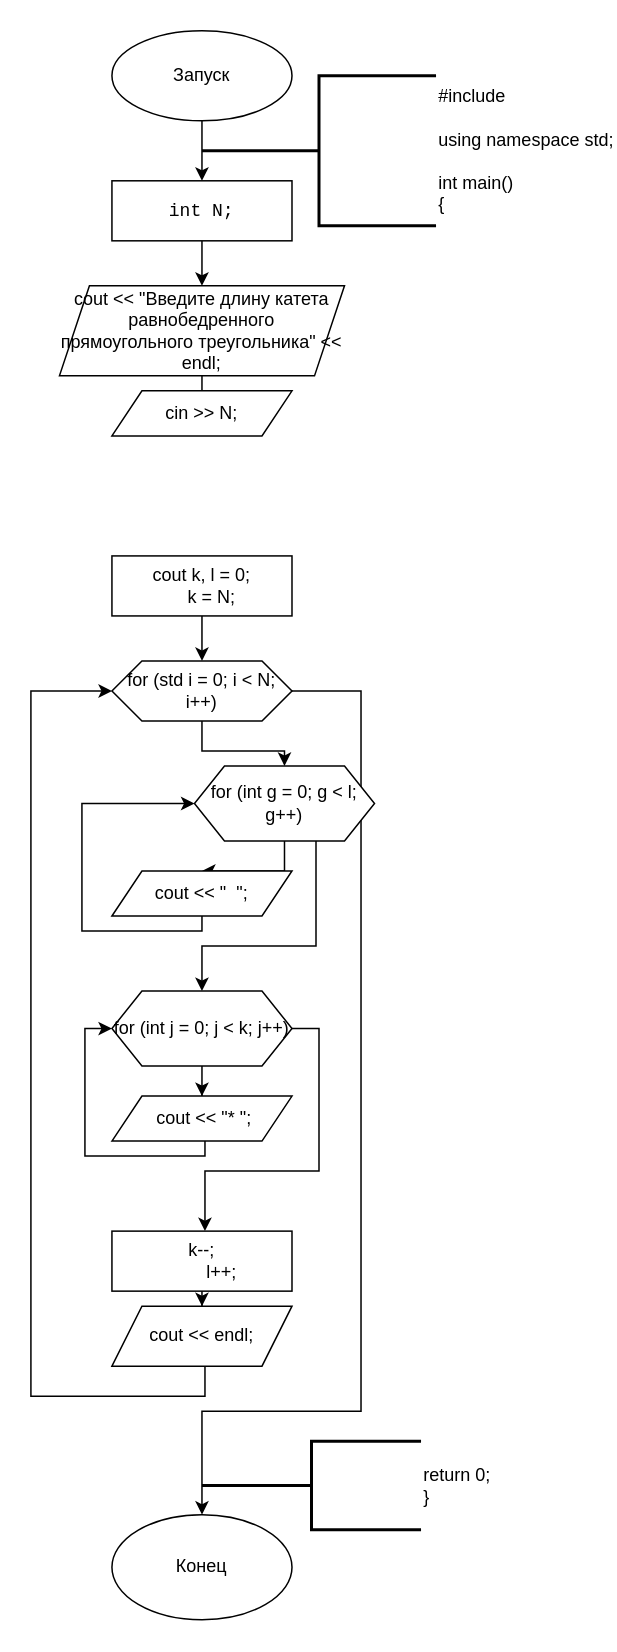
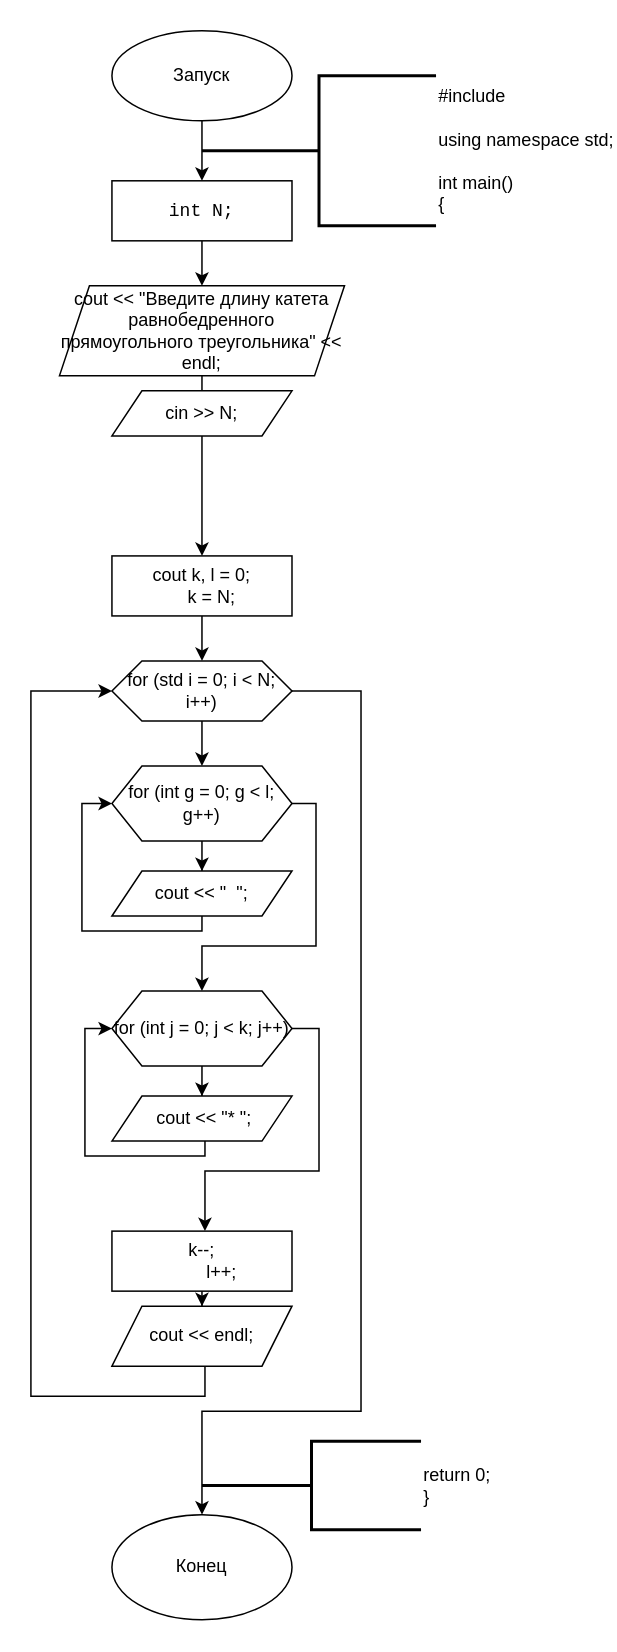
edge "cin >> N;" -> "cout k, l = 0; k = N;": added
node "for (int g = 0; g < l; g++)": moved (284, 803) -> (202, 803)
